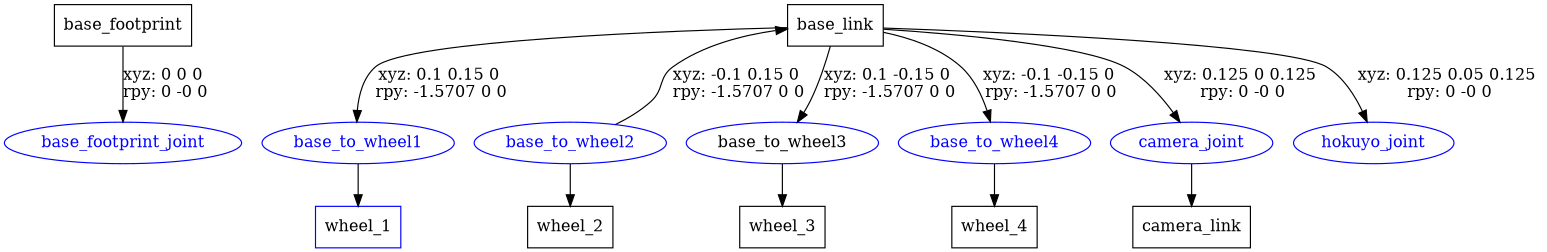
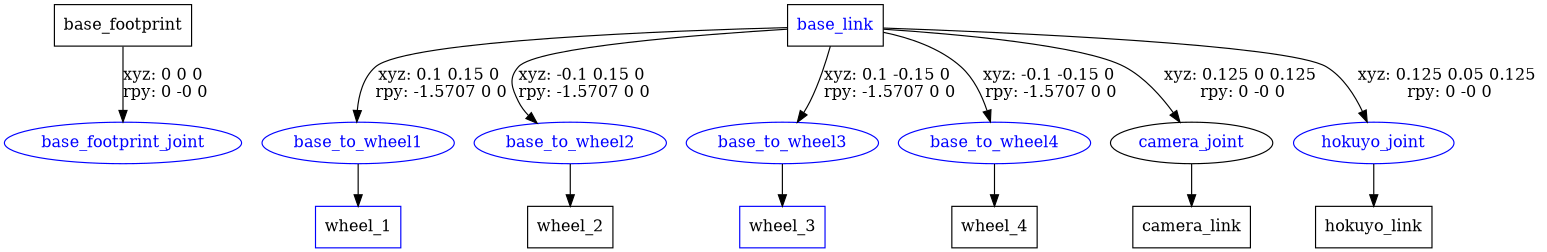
node "base_link": fontcolor black -> blue
edge "base_to_wheel2" -> "base_link": reversed
node "base_to_wheel3": fontcolor black -> blue
node "camera_joint": color blue -> black
node "wheel_3": color black -> blue
node "hokuyo_link": added
